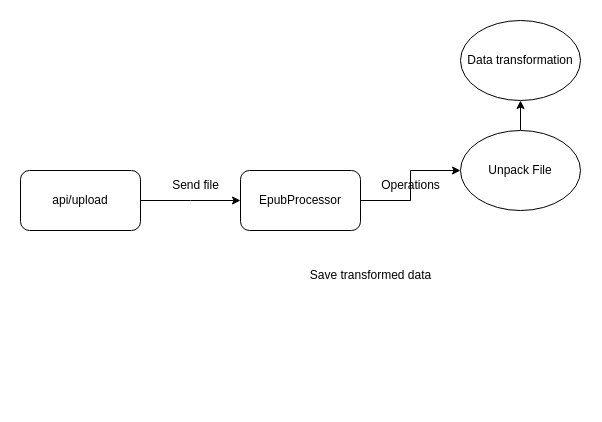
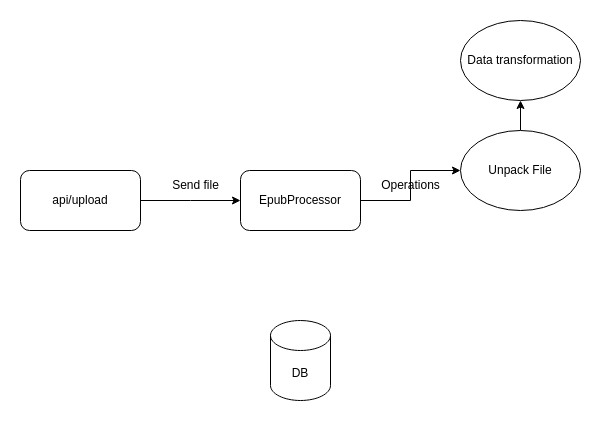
node "Save transformed data": removed
node "DB": added
